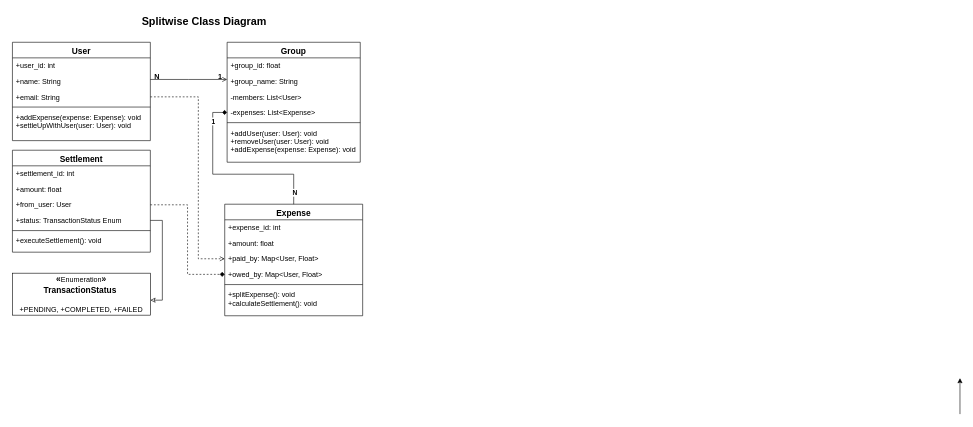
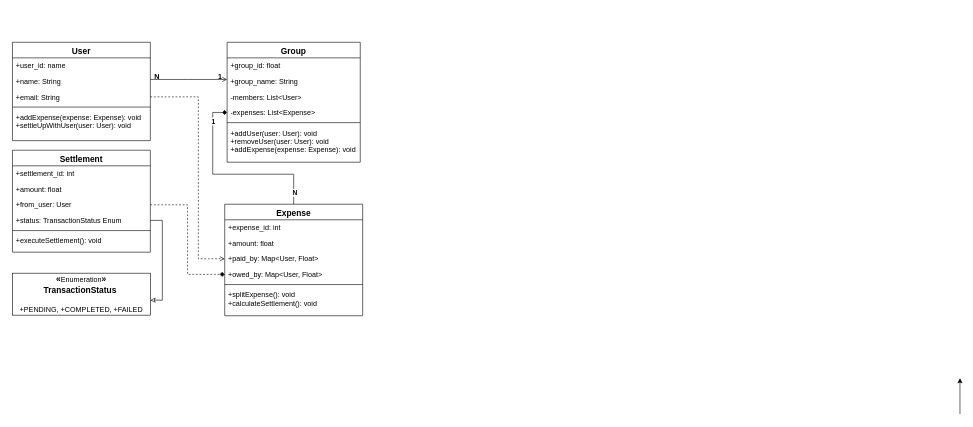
node "Splitwise Class Diagram": removed
node "+user_id: int": label "+user_id: int" -> "+user_id: name"
